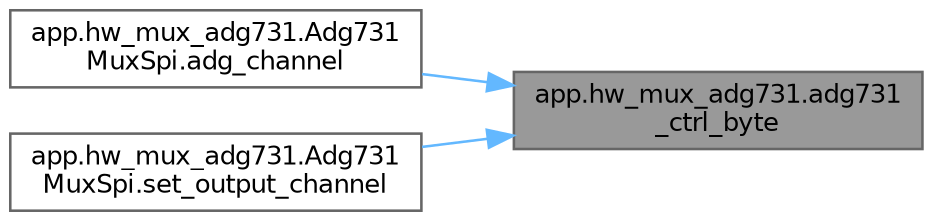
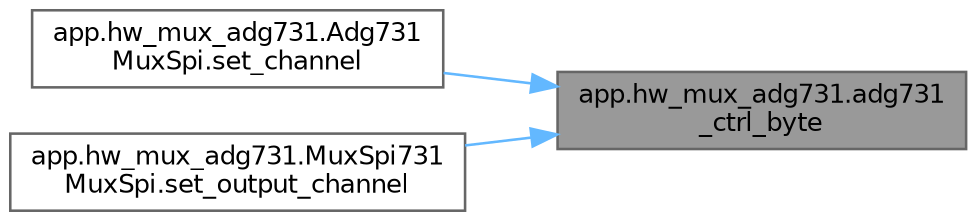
node "app.hw_mux_adg731.Adg731 MuxSpi.adg_channel": label "app.hw_mux_adg731.Adg731 MuxSpi.adg_channel" -> "app.hw_mux_adg731.Adg731 MuxSpi.set_channel"
node "app.hw_mux_adg731.Adg731 MuxSpi.set_output_channel": label "app.hw_mux_adg731.Adg731 MuxSpi.set_output_channel" -> "app.hw_mux_adg731.MuxSpi731 MuxSpi.set_output_channel"
